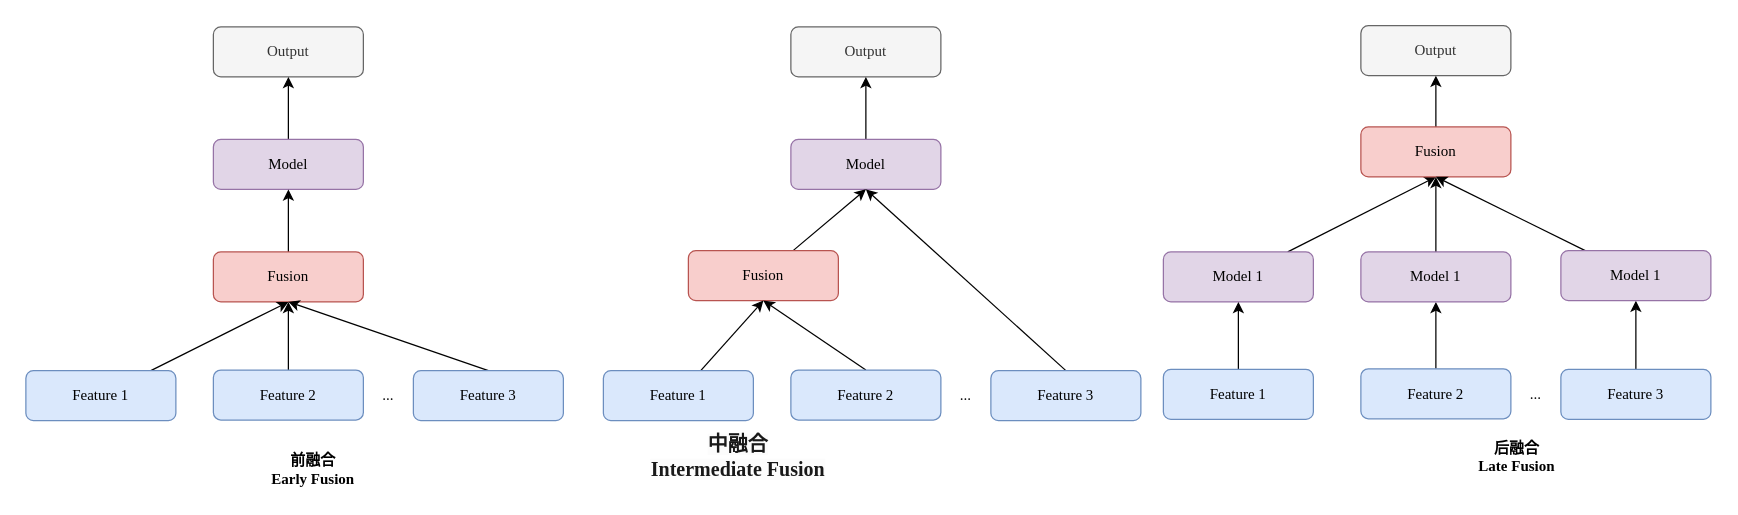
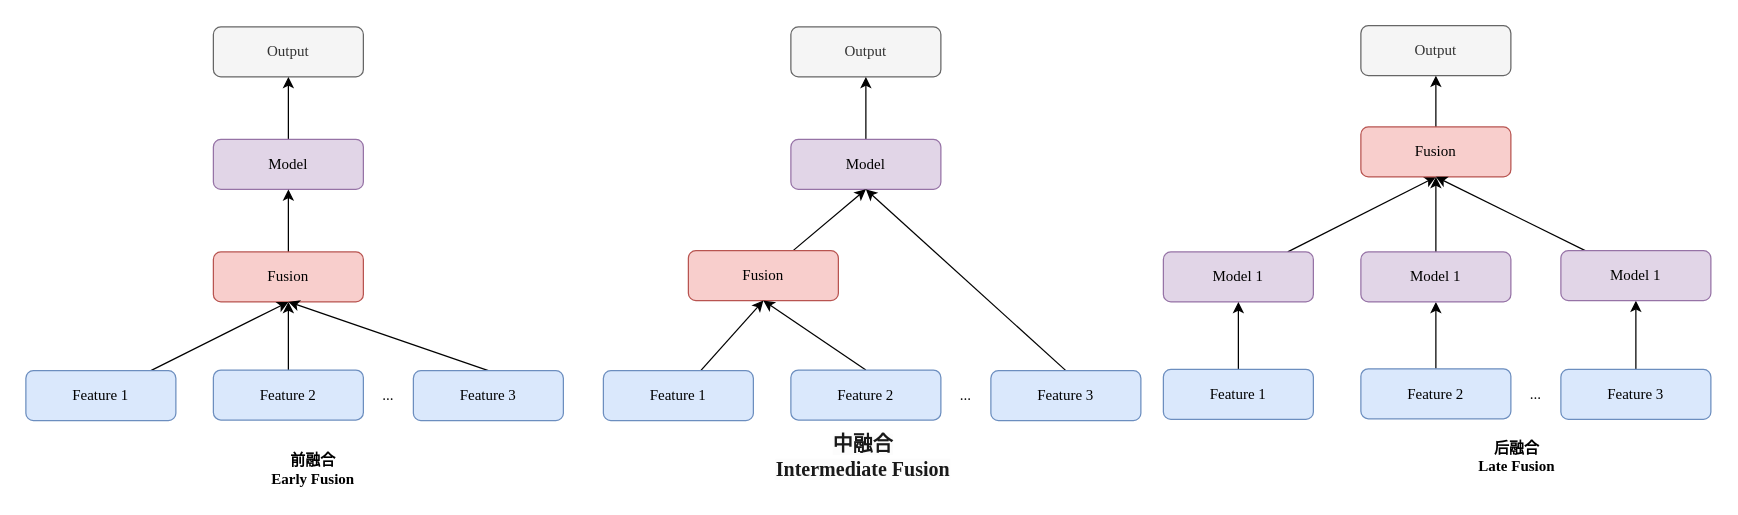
node "中融合 Intermediate Fusion": moved (738, 457) -> (863, 457)
